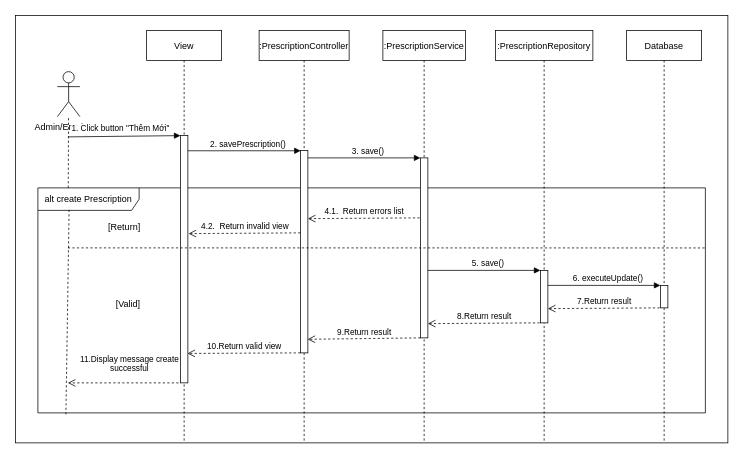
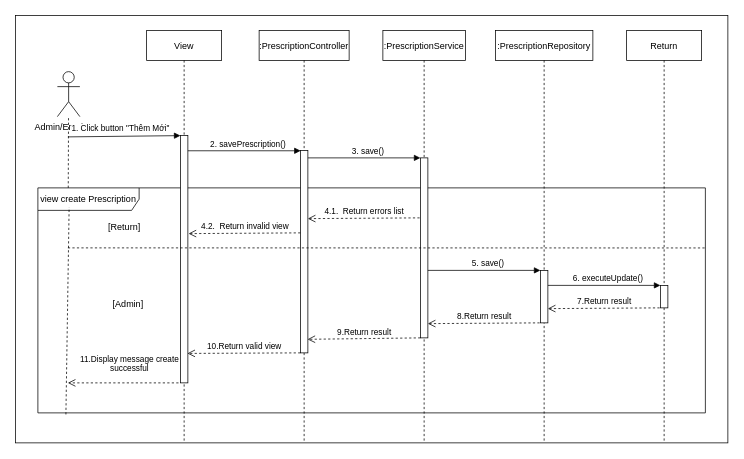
node "Database": label "Database" -> "Return"
node "alt create Prescription": label "alt create Prescription" -> "view create Prescription"
node "[Valid]": label "[Valid]" -> "[Admin]"
